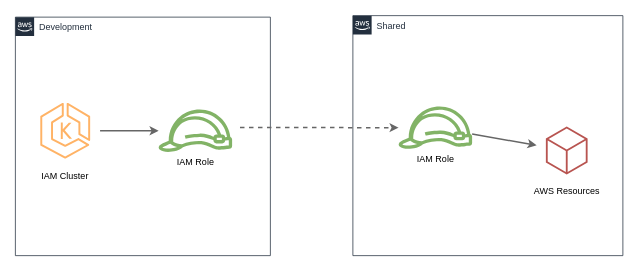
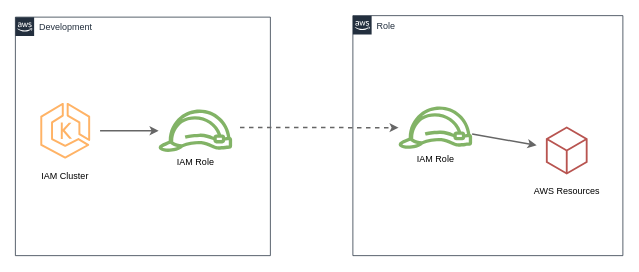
node "Shared": label "Shared" -> "Role"
